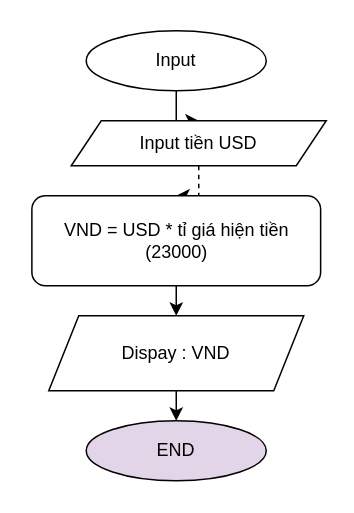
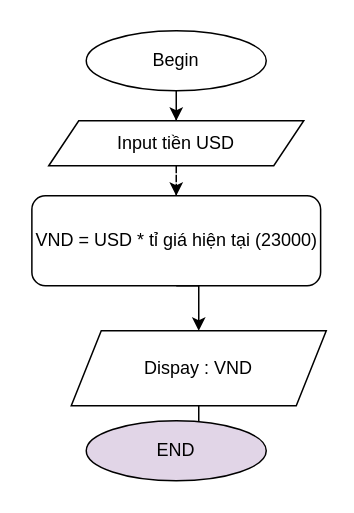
node "Input": label "Input" -> "Begin"
node "Input tiền USD": moved (199, 143) -> (176, 143)
node "VND = USD * tỉ giá hiện tiền (23000)": label "VND = USD * tỉ giá hiện tiền (23000)" -> "VND = USD * tỉ giá hiện tại (23000)"
node "Dispay : VND": moved (176, 353) -> (199, 368)
